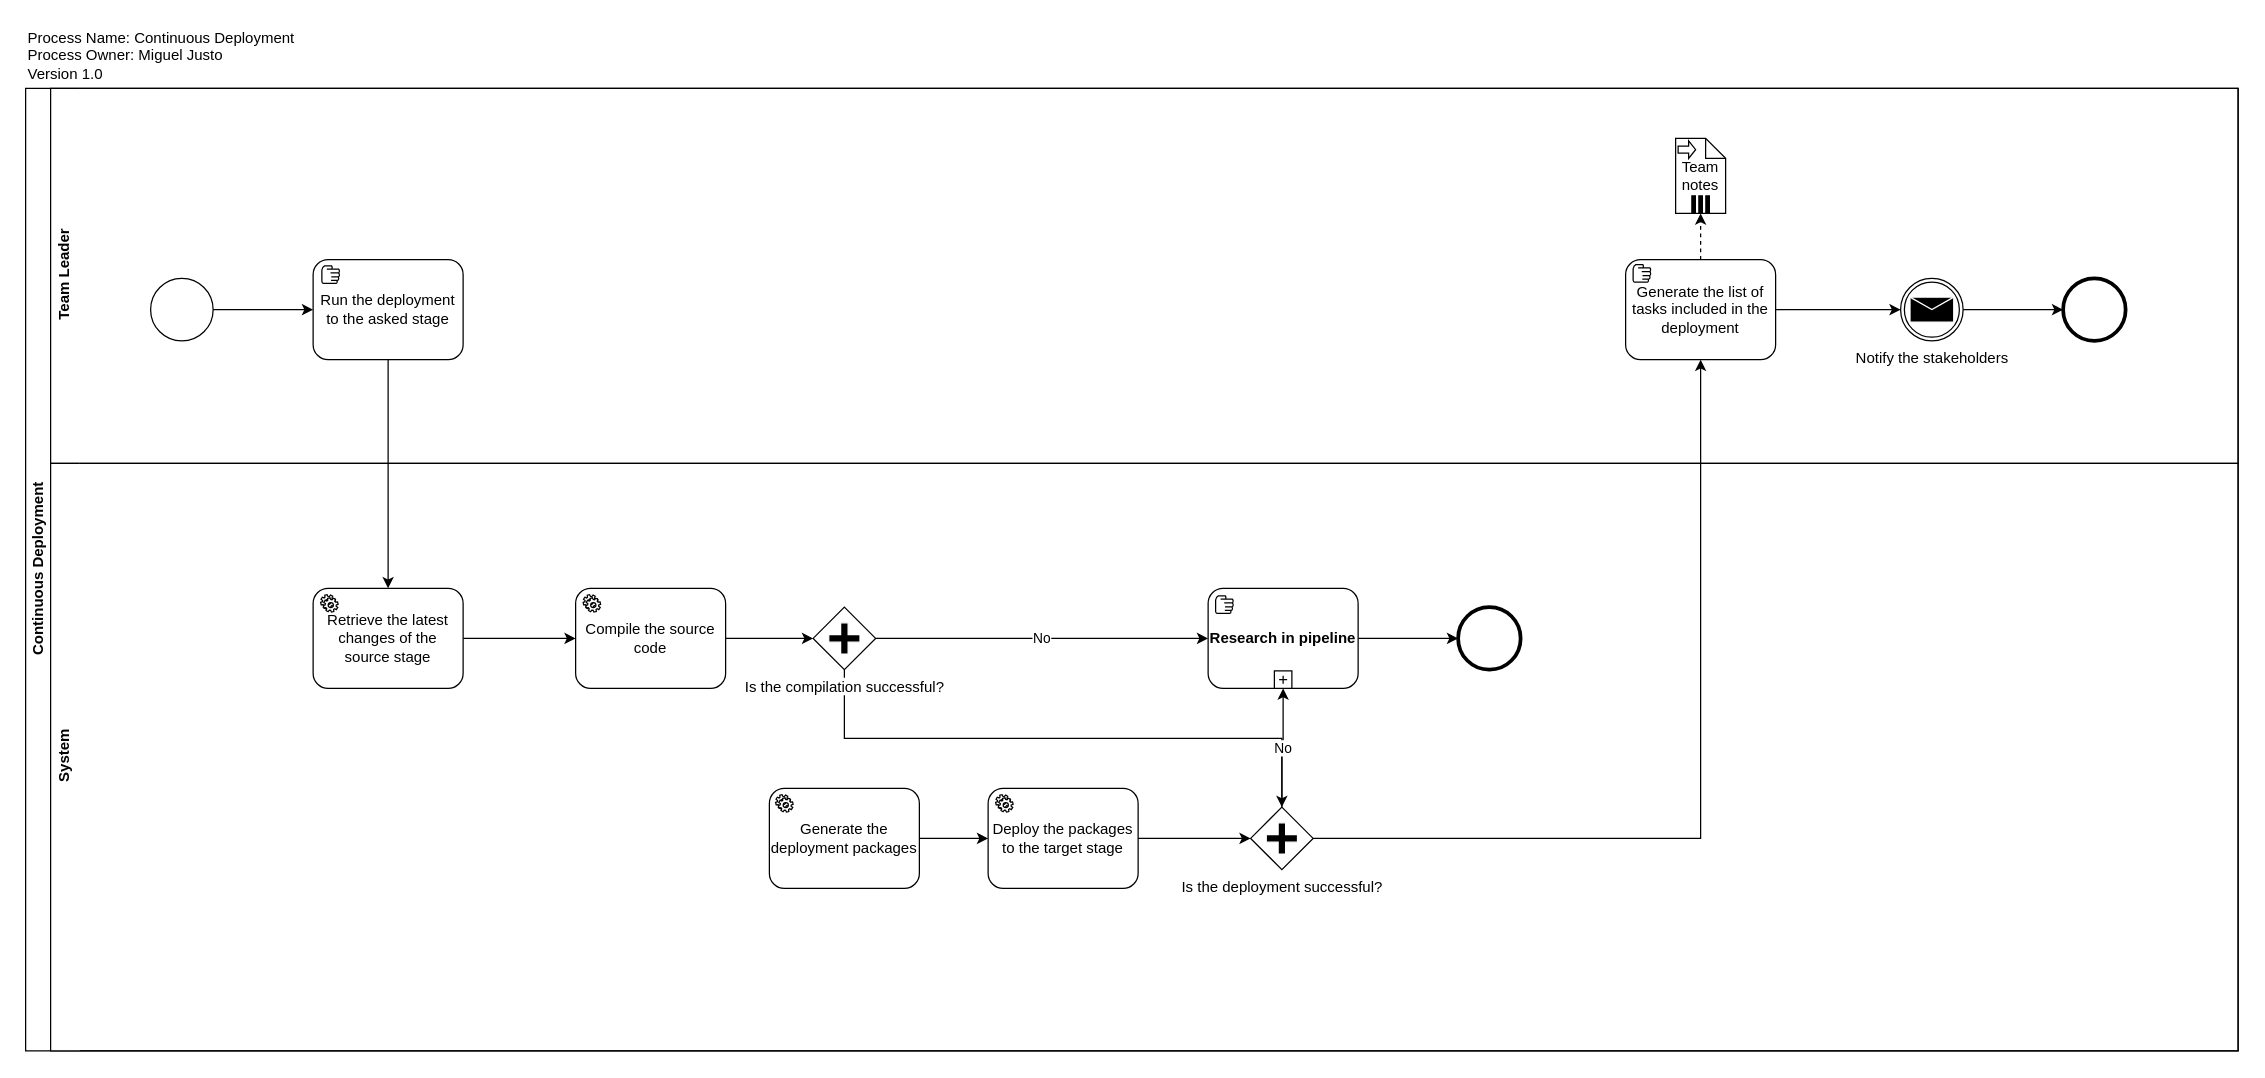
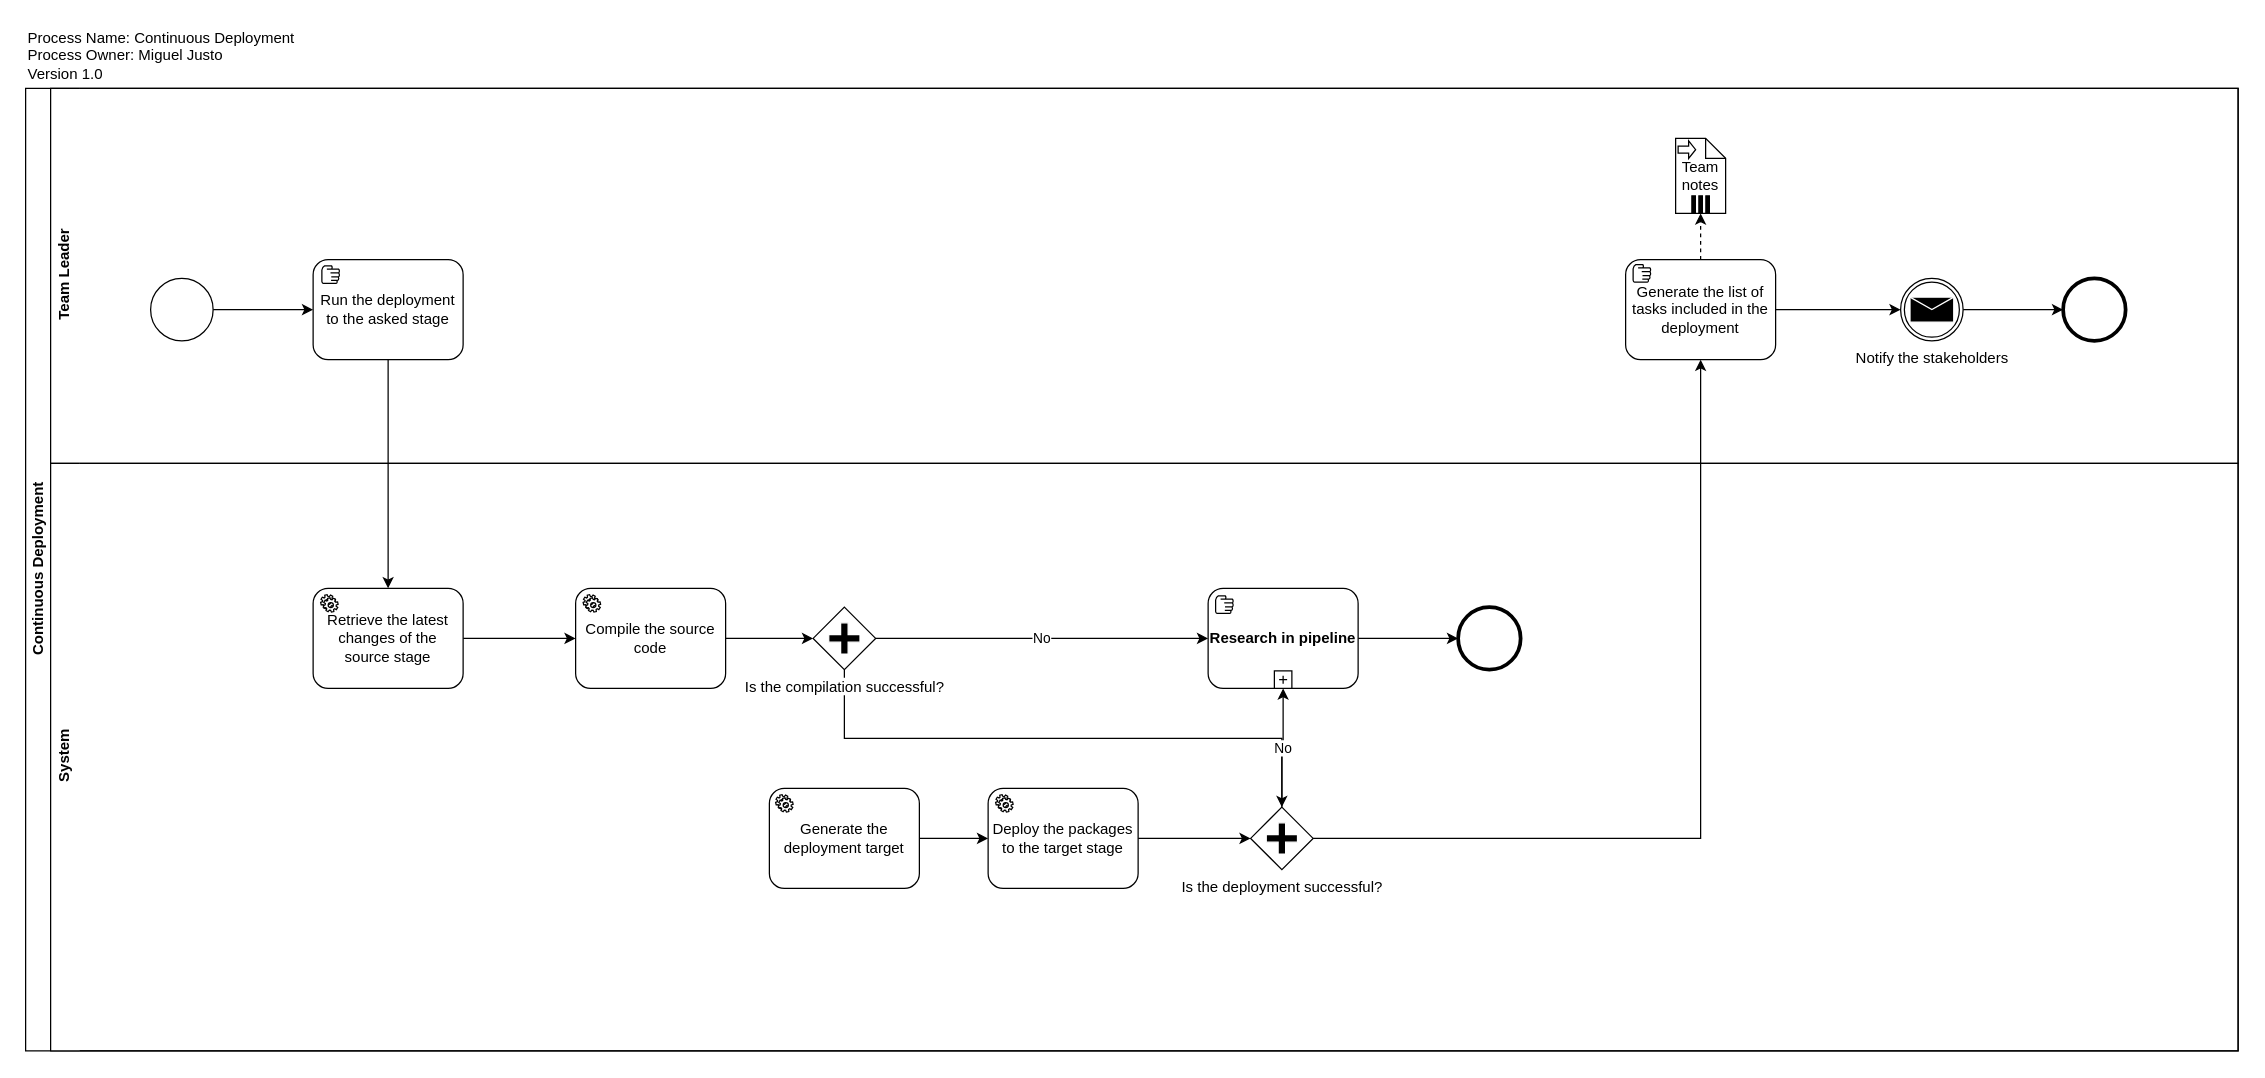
node "Generate the deployment packages": label "Generate the deployment packages" -> "Generate the deployment target"
